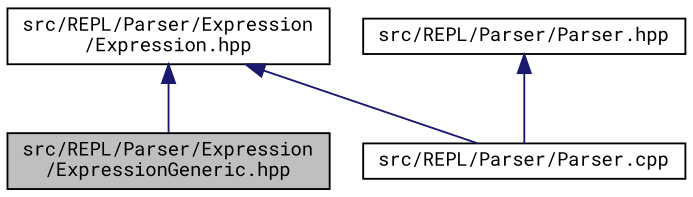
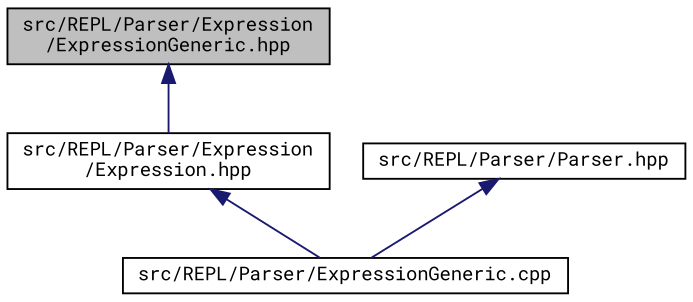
edge "src/REPL/Parser/Expression /ExpressionGeneric.hpp" -> "src/REPL/Parser/Expression /Expression.hpp": reversed
node "src/REPL/Parser/Parser.cpp": label "src/REPL/Parser/Parser.cpp" -> "src/REPL/Parser/ExpressionGeneric.cpp"
